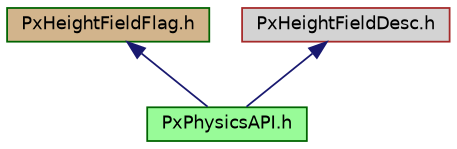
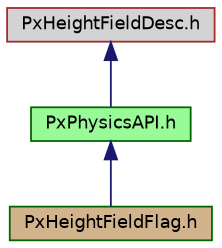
edge "PxPhysicsAPI.h" -> "PxHeightFieldFlag.h": reversed
